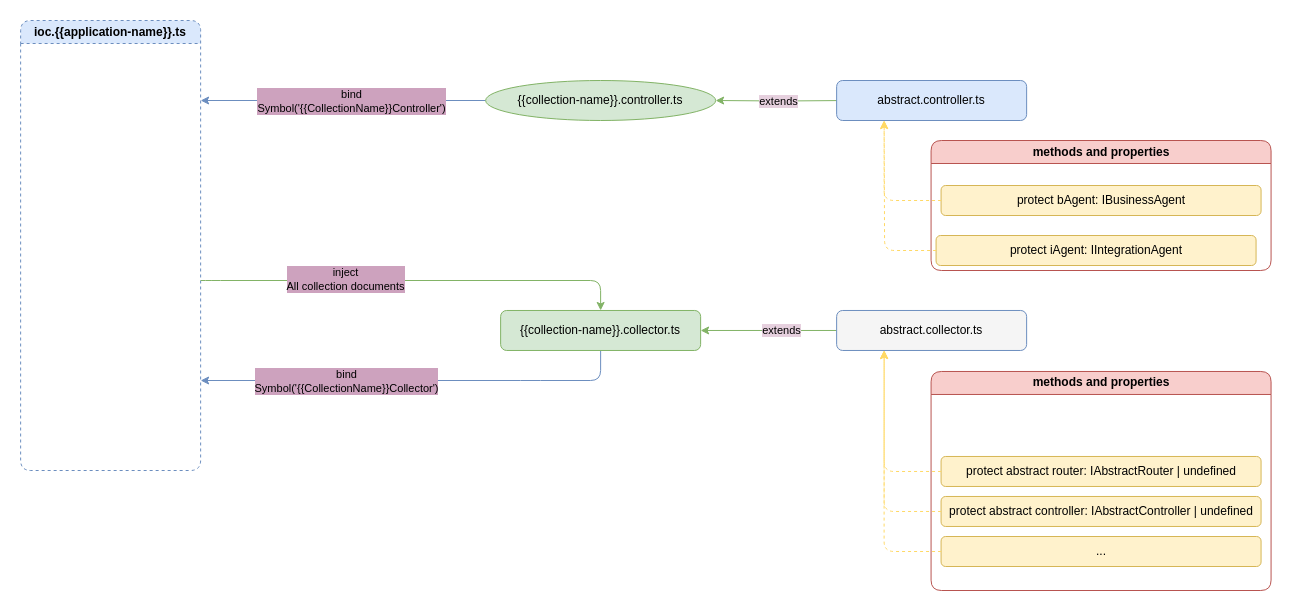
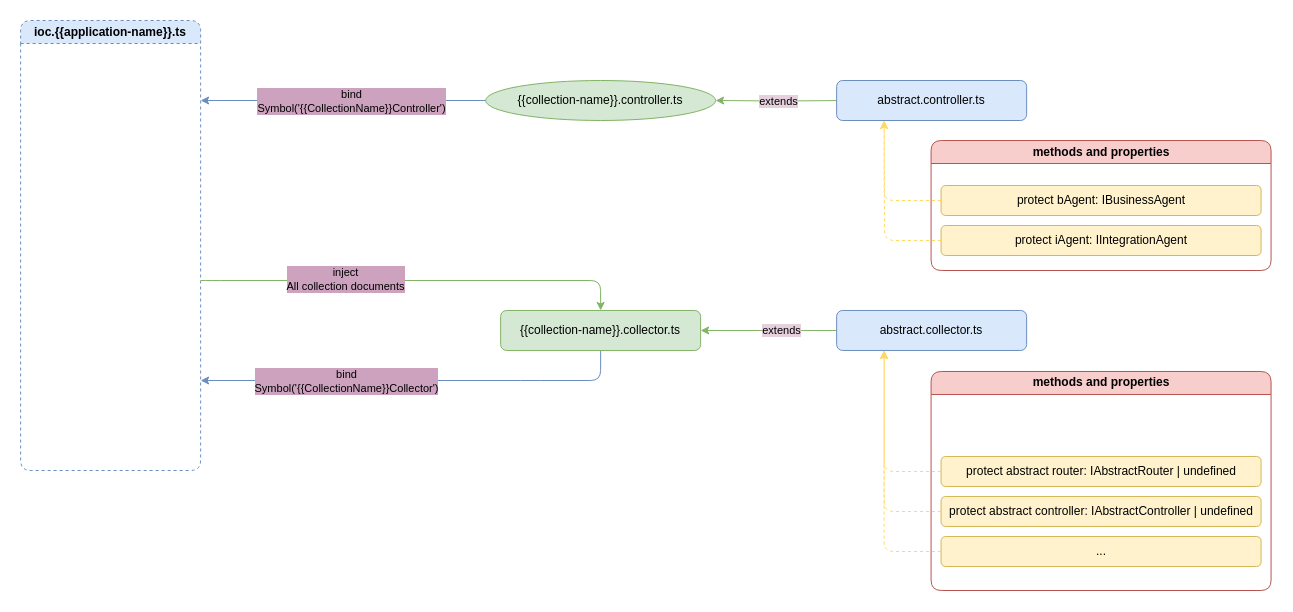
node "protect iAgent: IIntegrationAgent": moved (1096, 251) -> (1101, 241)
node "abstract.collector.ts": fillcolor #f5f5f5 -> #dae8fc
